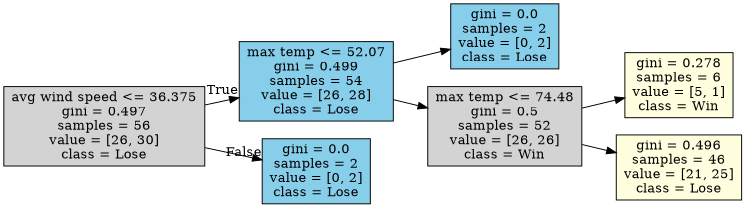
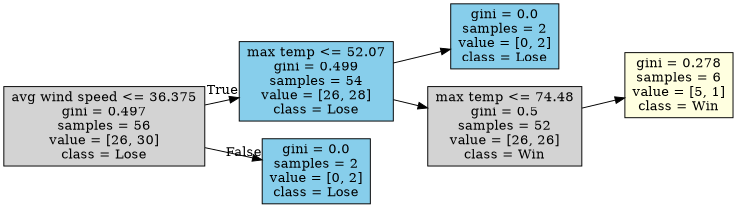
node "gini = 0.496 samples = 46 value = [21, 25] class = Lose": removed
